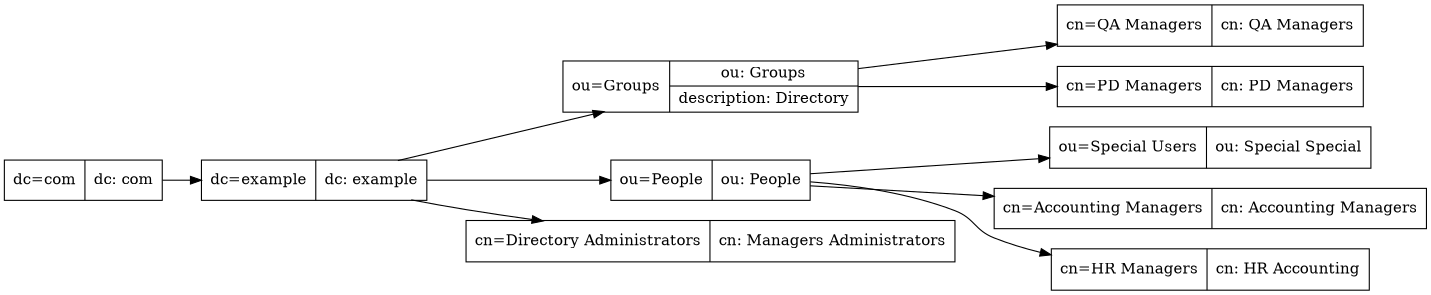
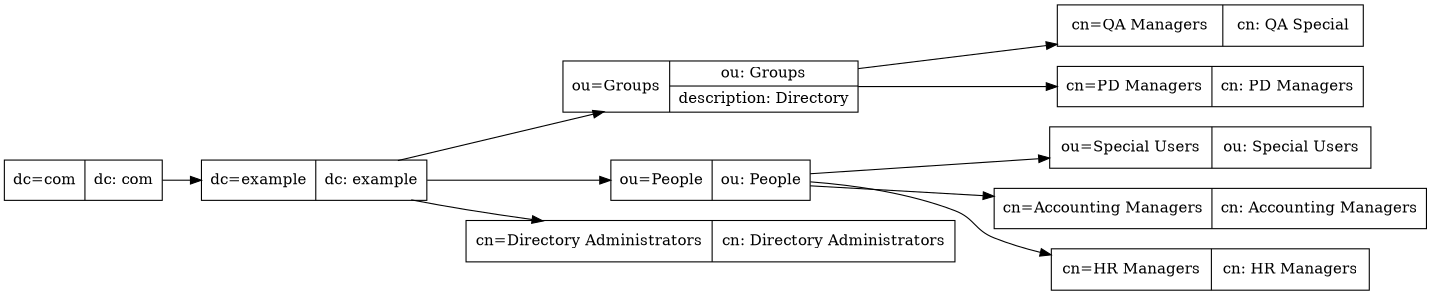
node "cn=QA Managers": text "cn: QA Managers" -> "cn: QA Special"
node "ou=Special Users": text "ou: Special Special" -> "ou: Special Users"
node "cn=Directory Administrators": text "cn: Managers Administrators" -> "cn: Directory Administrators"
node "cn=HR Managers": text "cn: HR Accounting" -> "cn: HR Managers"
